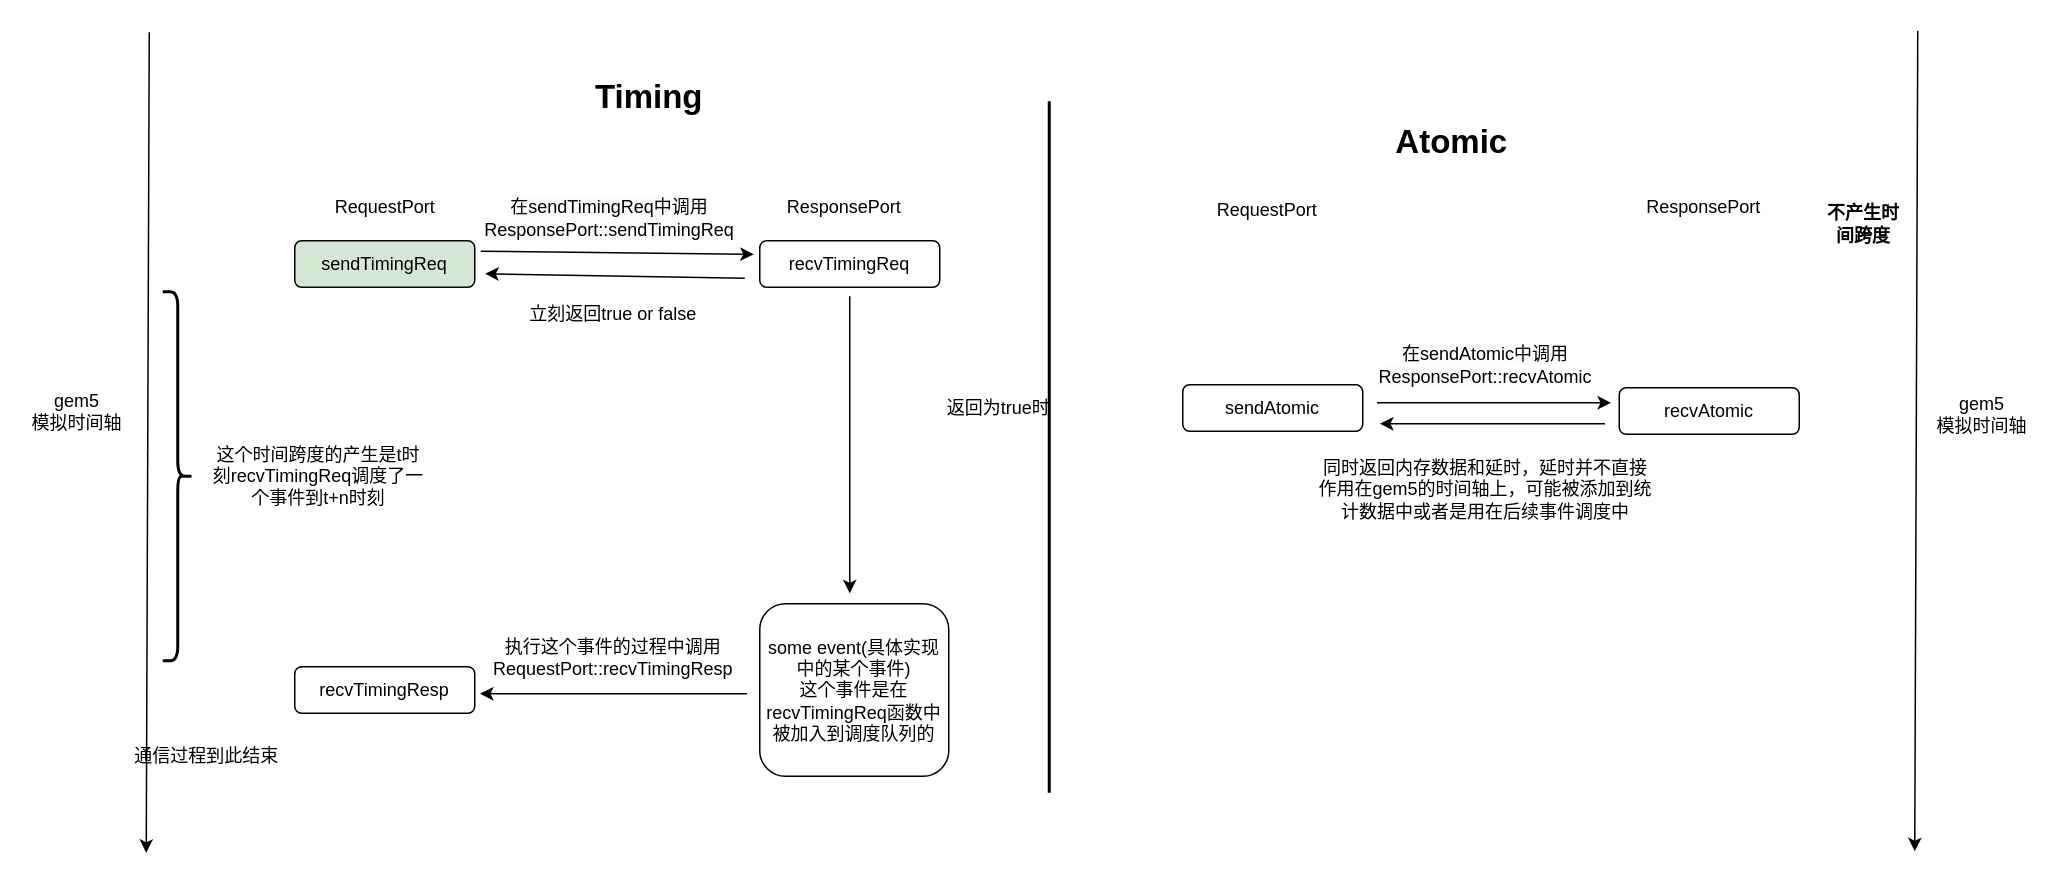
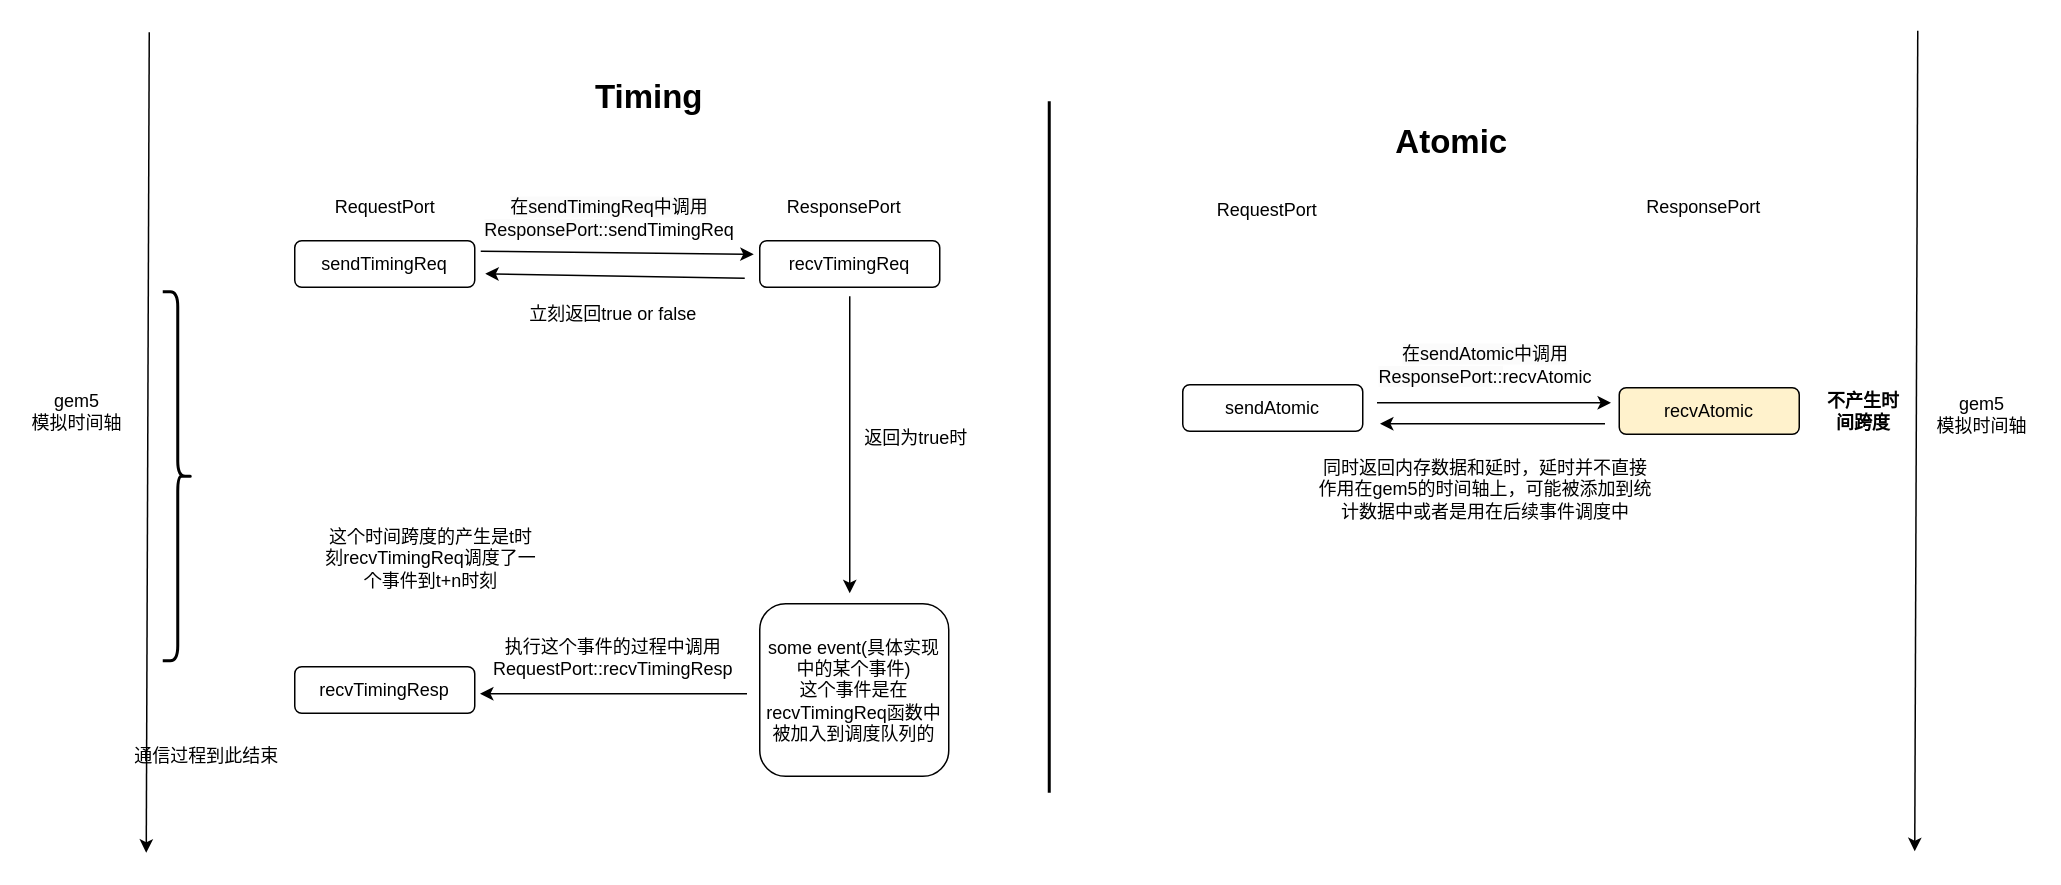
node "不产生时间跨度": moved (1864, 224) -> (1864, 412)
node "sendTimingReq": fillcolor #d5e8d4 -> #ffffff
node "返回为true时": moved (999, 408) -> (917, 438)
node "recvAtomic": fillcolor #ffffff -> #fff2cc
node "这个时间跨度的产生是t时刻recvTimingReq调度了一个事件到t+n时刻": moved (319, 476) -> (431, 559)
